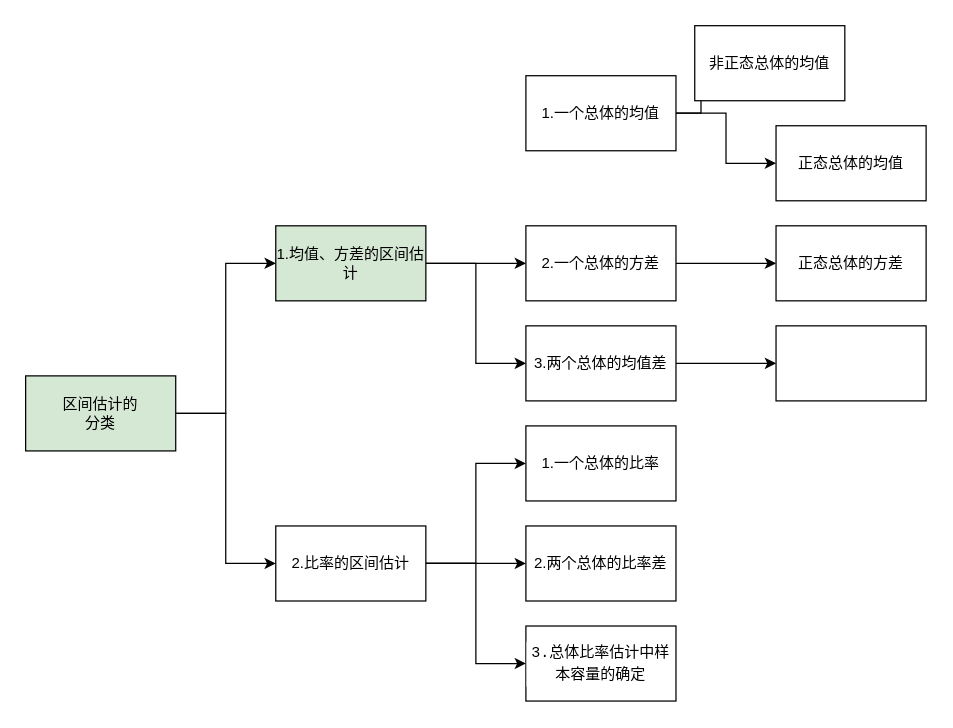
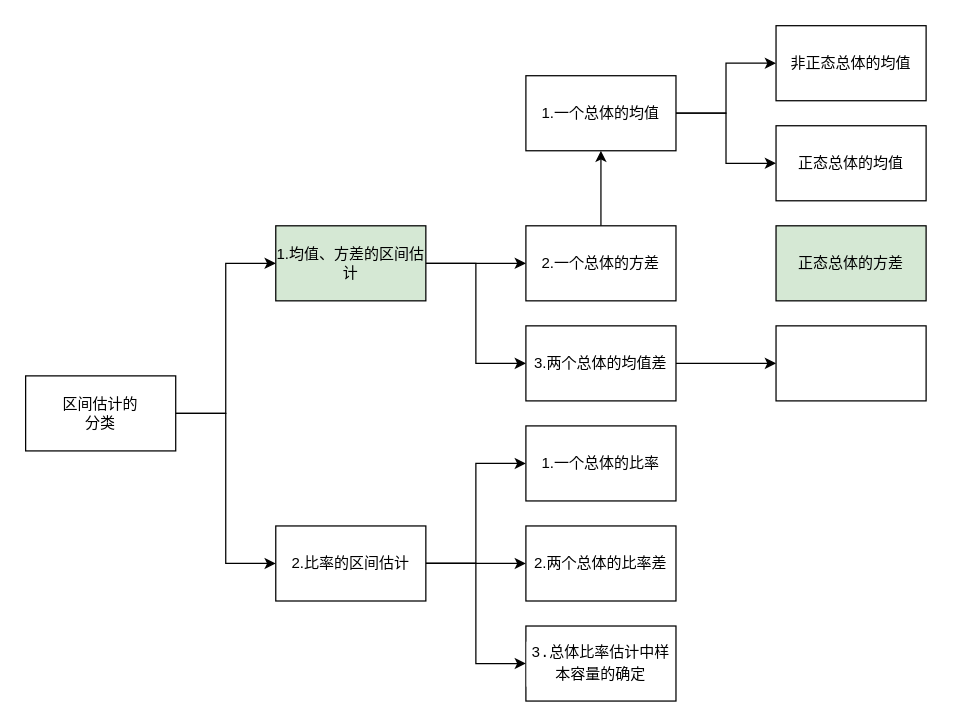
node "非正态总体的均值": moved (769, 63) -> (851, 63)
edge "2.一个总体的方差" -> "正态总体的方差": now "2.一个总体的方差" -> "1.一个总体的均值"
node "正态总体的方差": fillcolor #ffffff -> #d5e8d4
node "区间估计的 分类": fillcolor #d5e8d4 -> #ffffff
